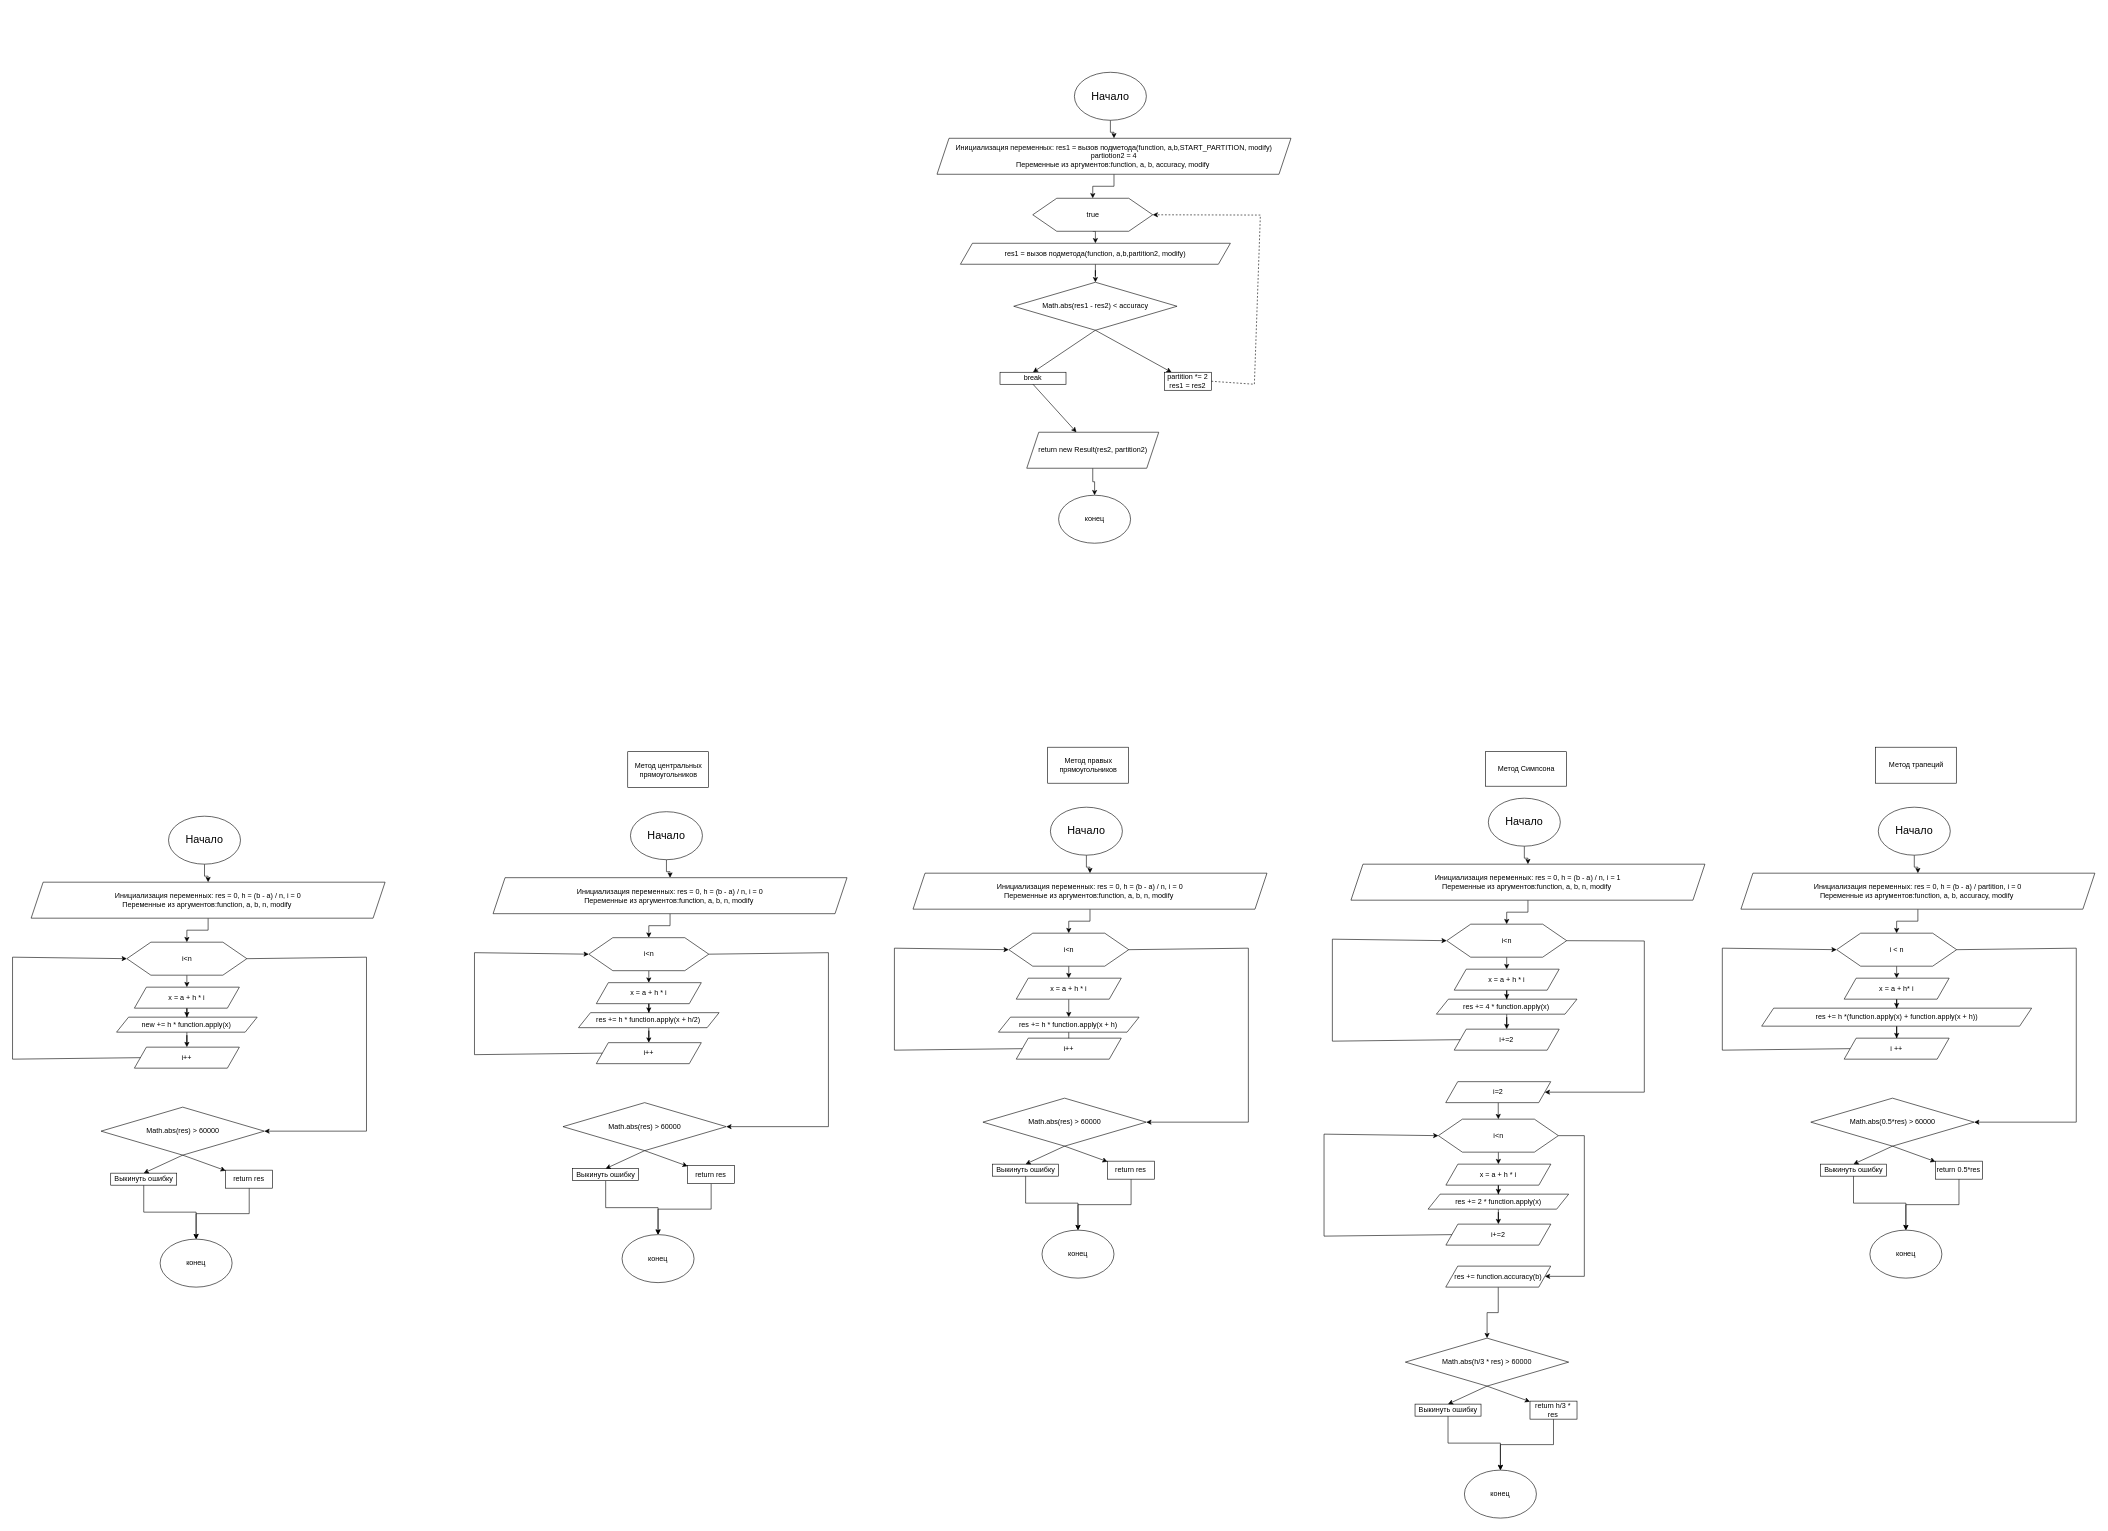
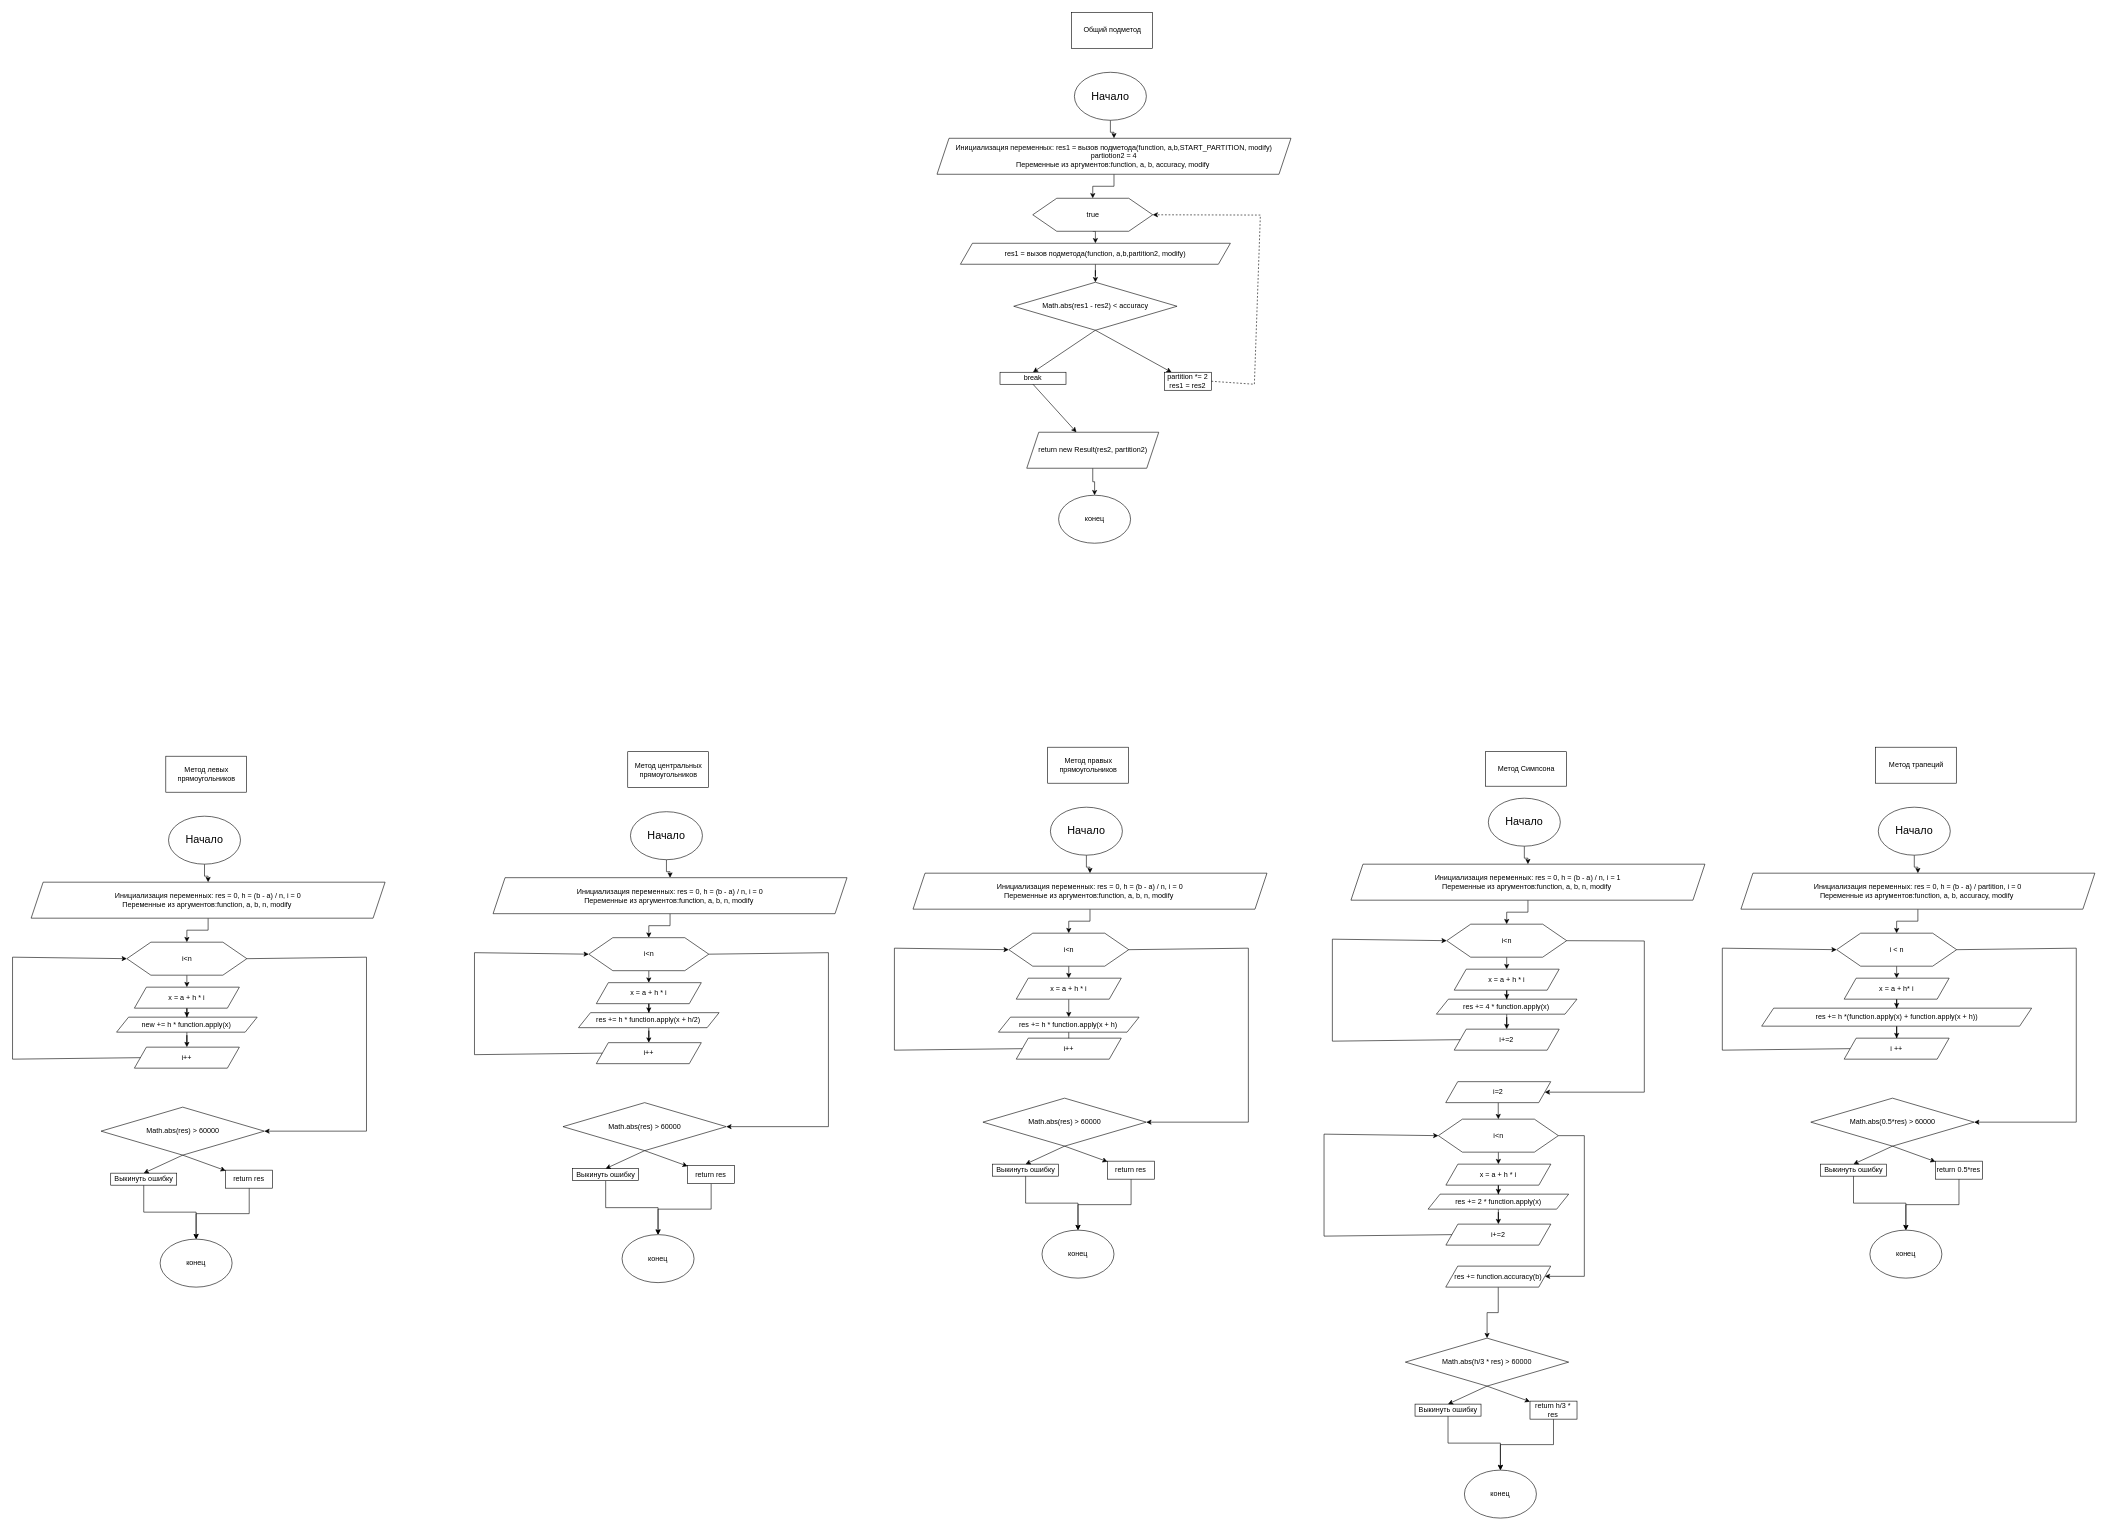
node "Общий подметод": added
node "Метод левых прямоугольников": added
